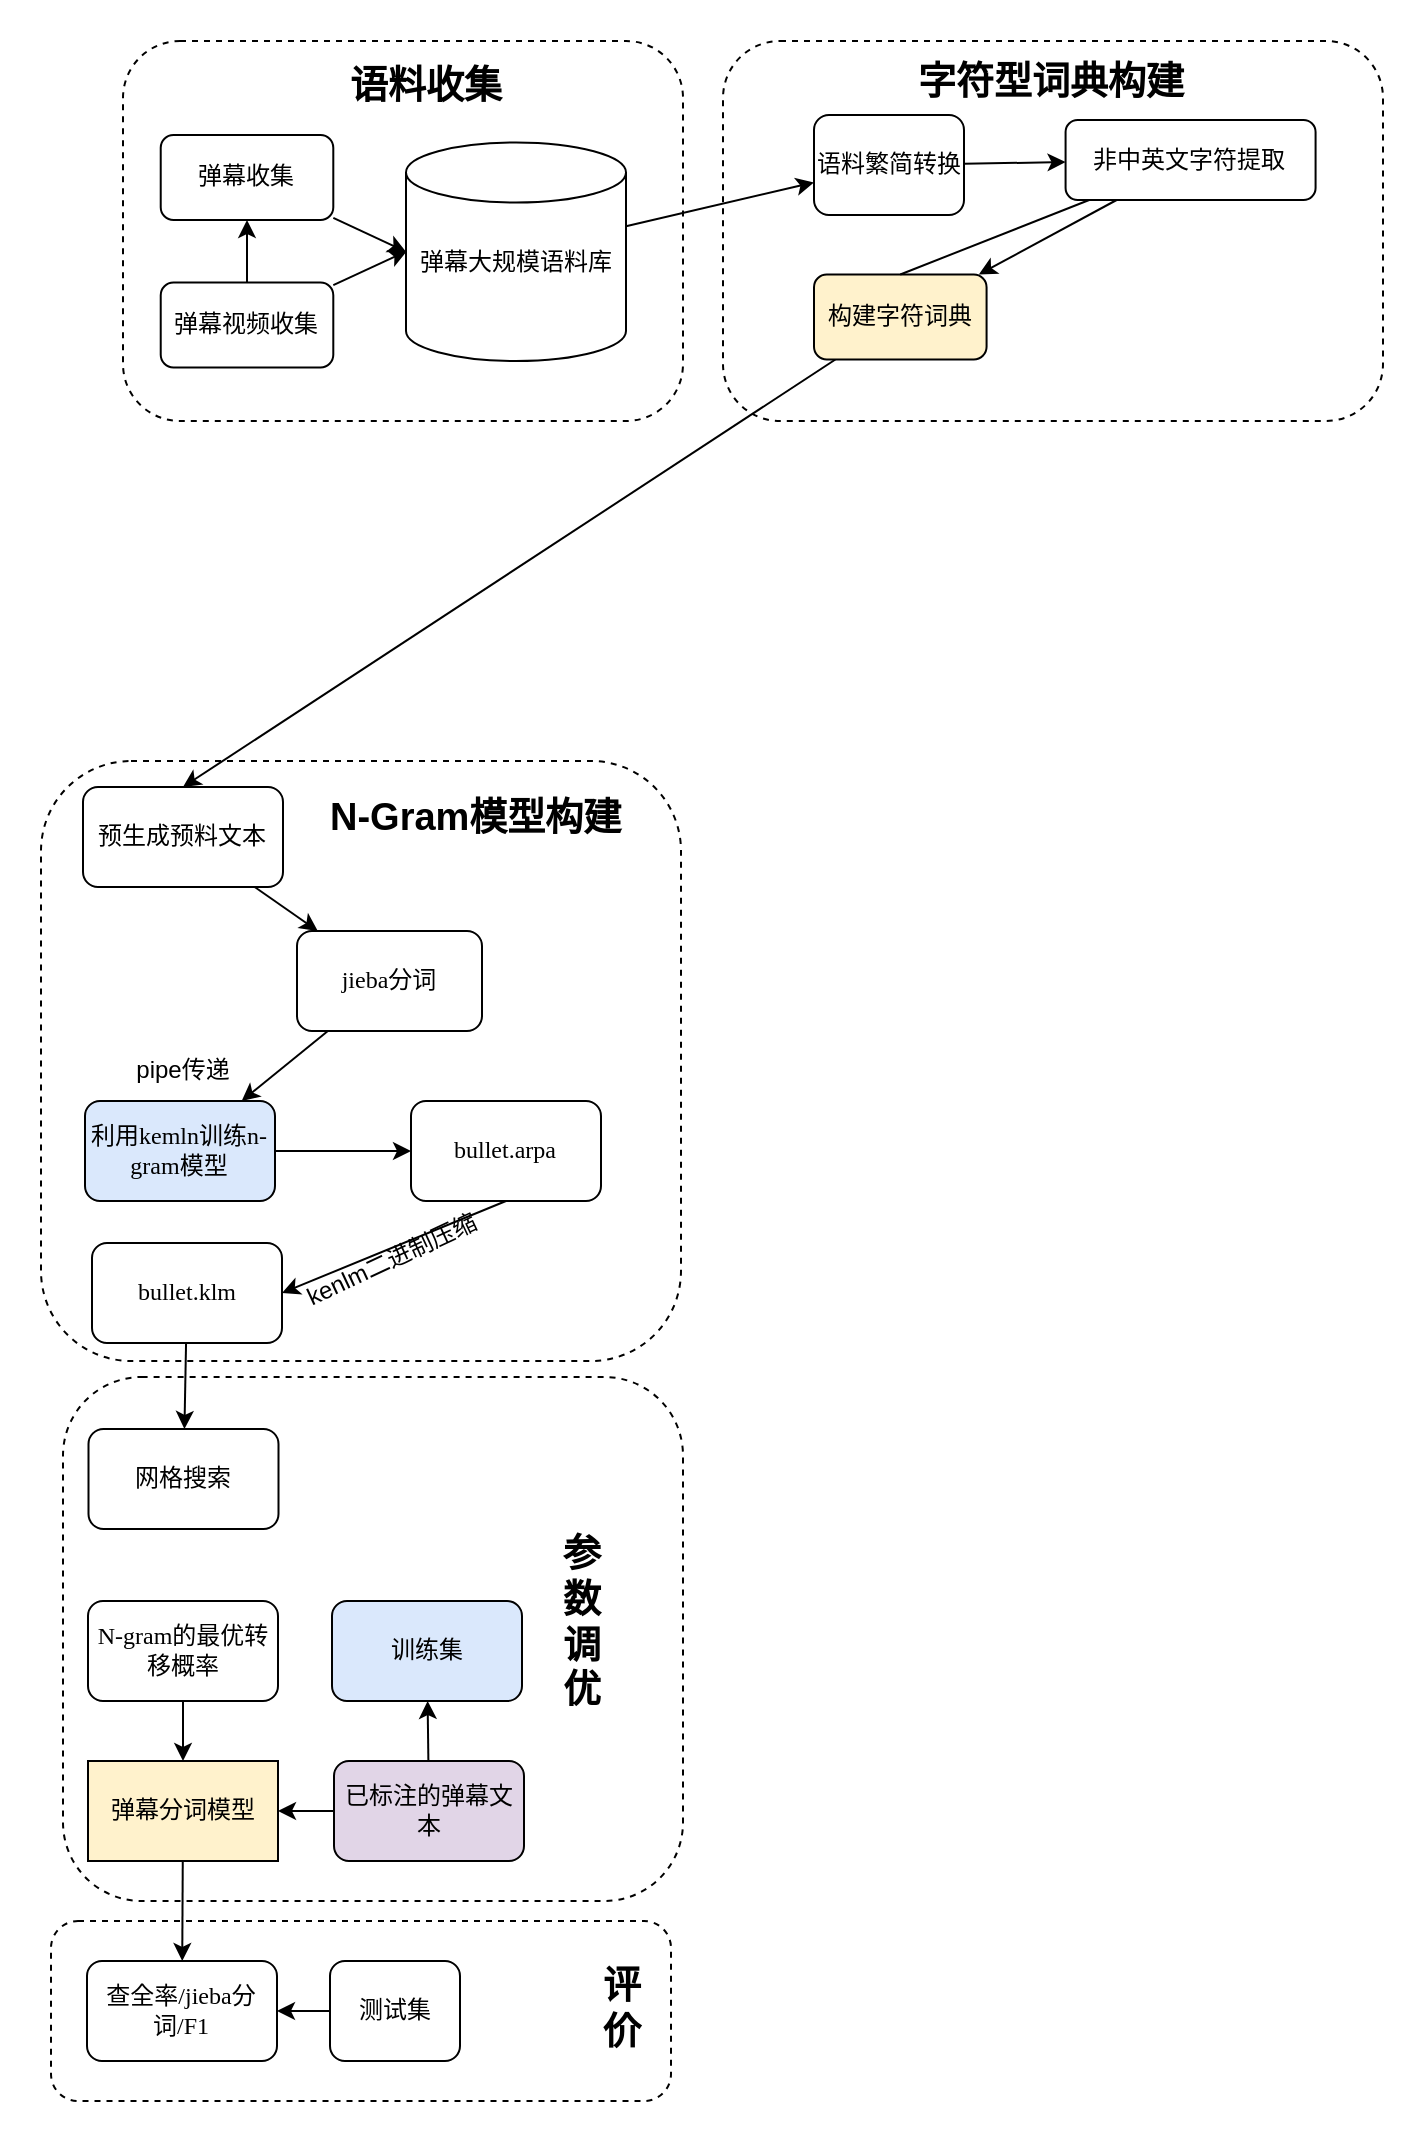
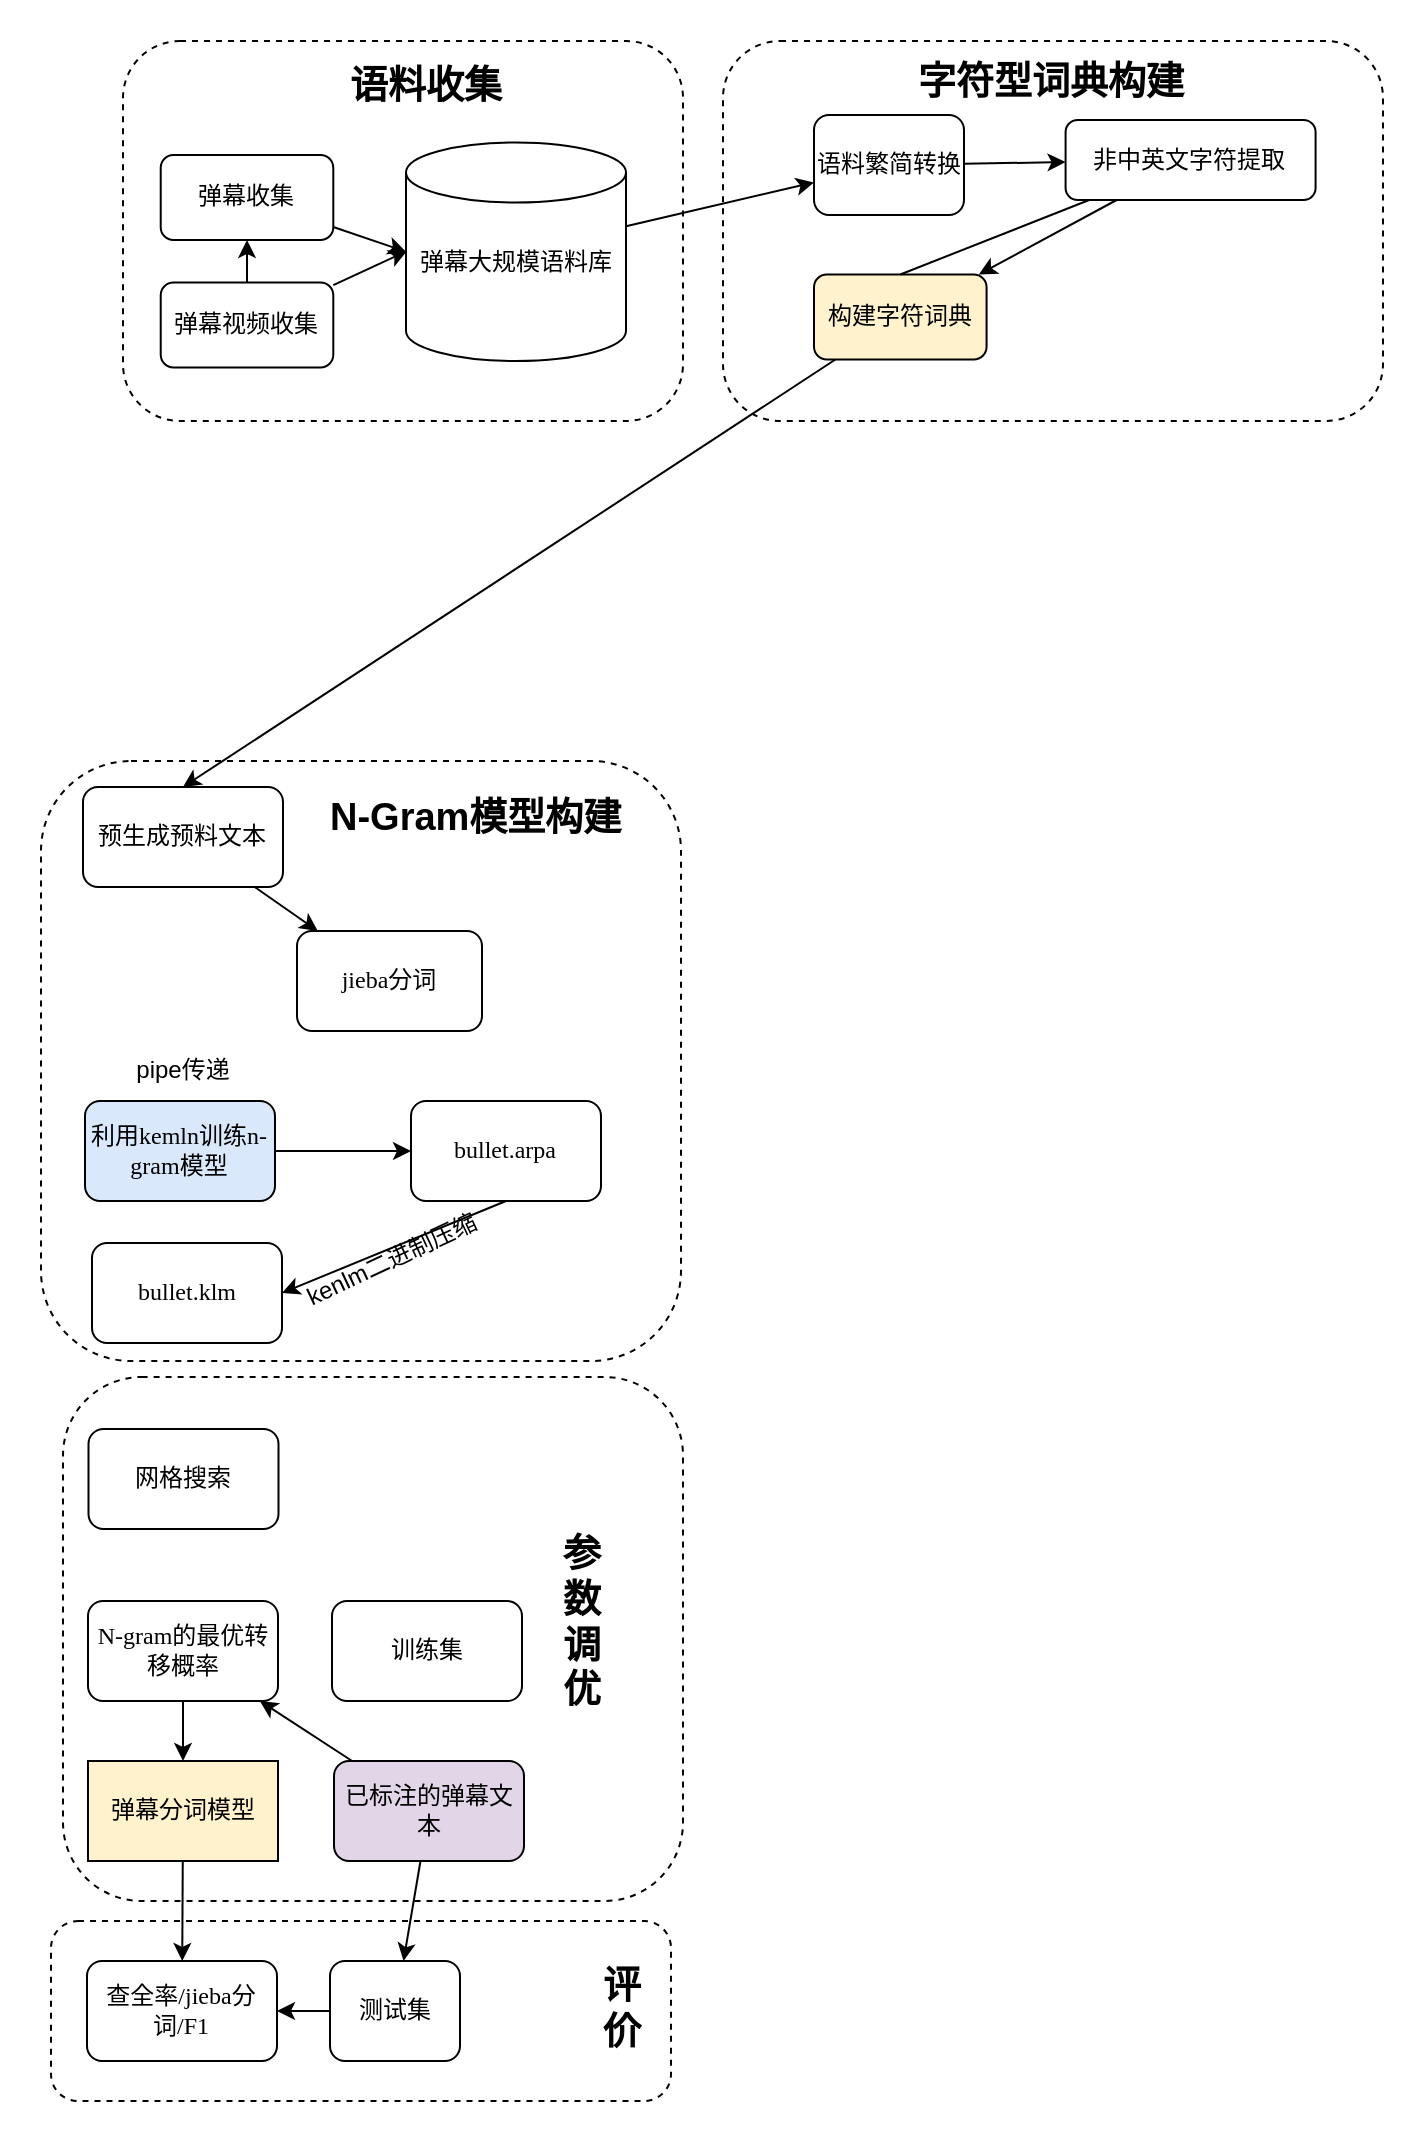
node "弹幕收集": moved (247, 178) -> (247, 198)
edge "jieba分词" -> "利用kemln训练n-gram模型": removed
edge "bullet.klm" -> "网格搜索": removed
node "训练集": fillcolor #dae8fc -> #ffffff
edge "已标注的弹幕文本" -> "训练集": now "已标注的弹幕文本" -> "N-gram的最优转移概率"
edge "已标注的弹幕文本" -> "弹幕分词模型": now "已标注的弹幕文本" -> "测试集"
